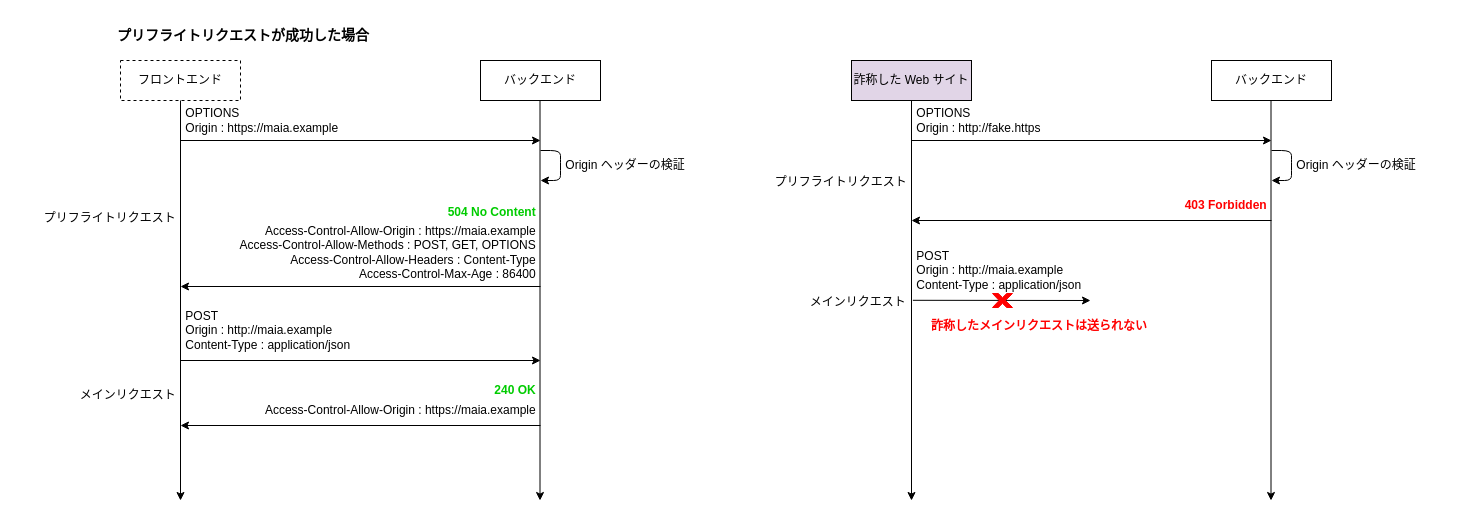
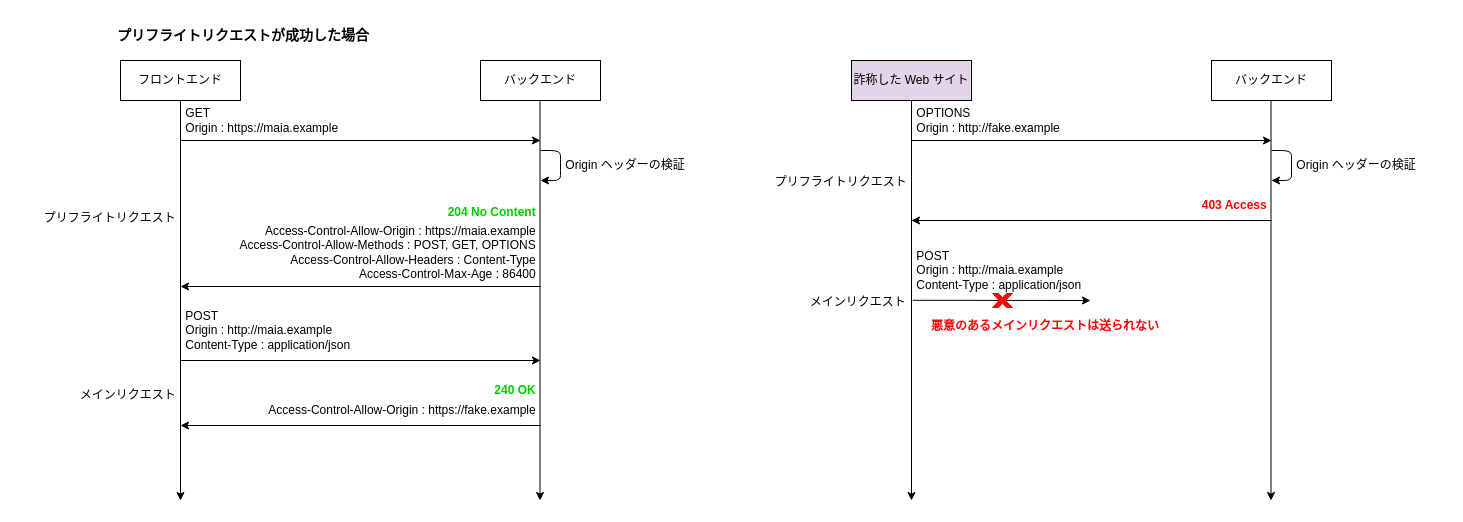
node "フロントエンド": style dashed -> solid
node "OPTIONS Origin : https://maia.example": label "OPTIONS Origin : https://maia.example" -> "GET Origin : https://maia.example"
node "OPTIONS Origin : http://fake.https": label "OPTIONS Origin : http://fake.https" -> "OPTIONS Origin : http://fake.example"
node "403 Forbidden": label "403 Forbidden" -> "403 Access"
node "504 No Content": label "504 No Content" -> "204 No Content"
node "詐称したメインリクエストは送られない": label "詐称したメインリクエストは送られない" -> "悪意のあるメインリクエストは送られない"
node "Access-Control-Allow-Origin : https://maia.example": label "Access-Control-Allow-Origin : https://maia.example" -> "Access-Control-Allow-Origin : https://fake.example"
